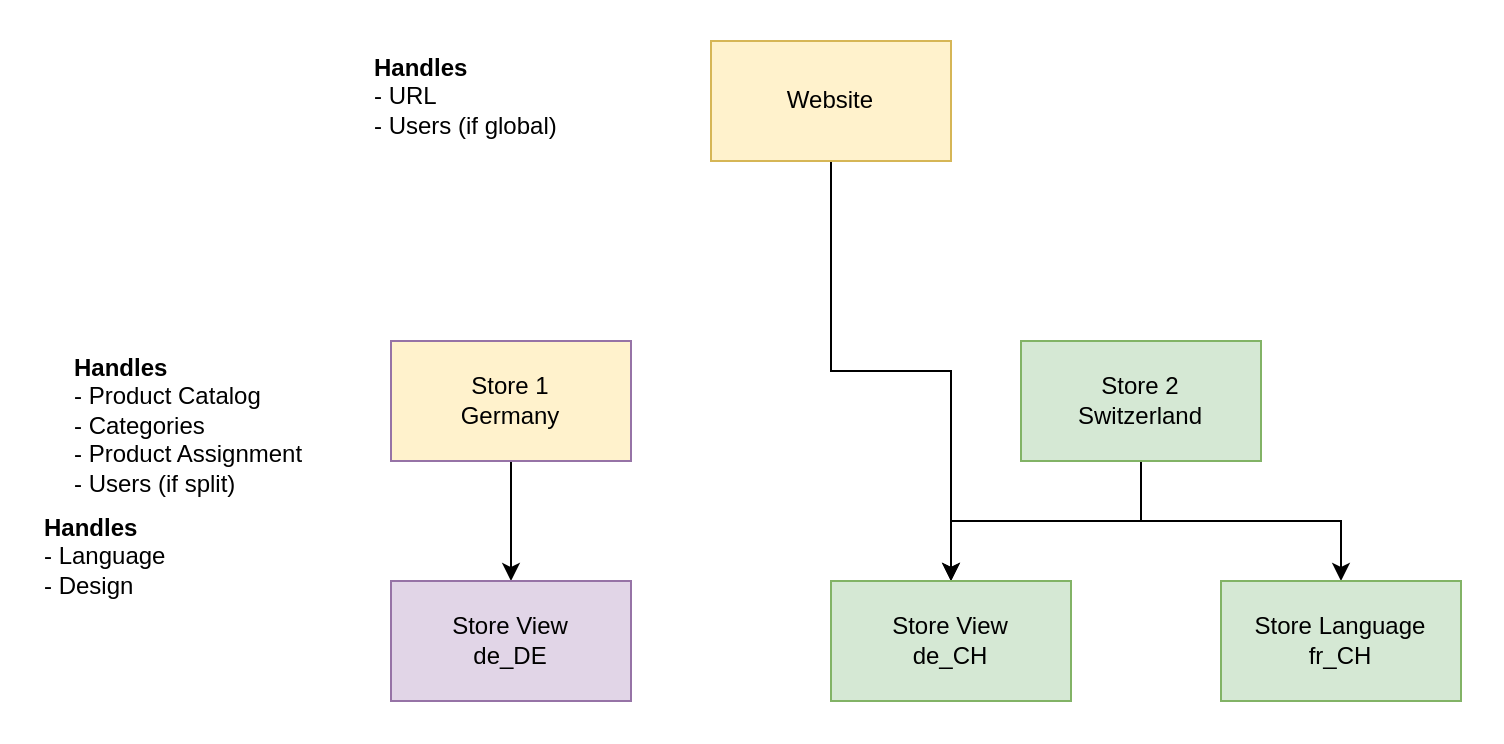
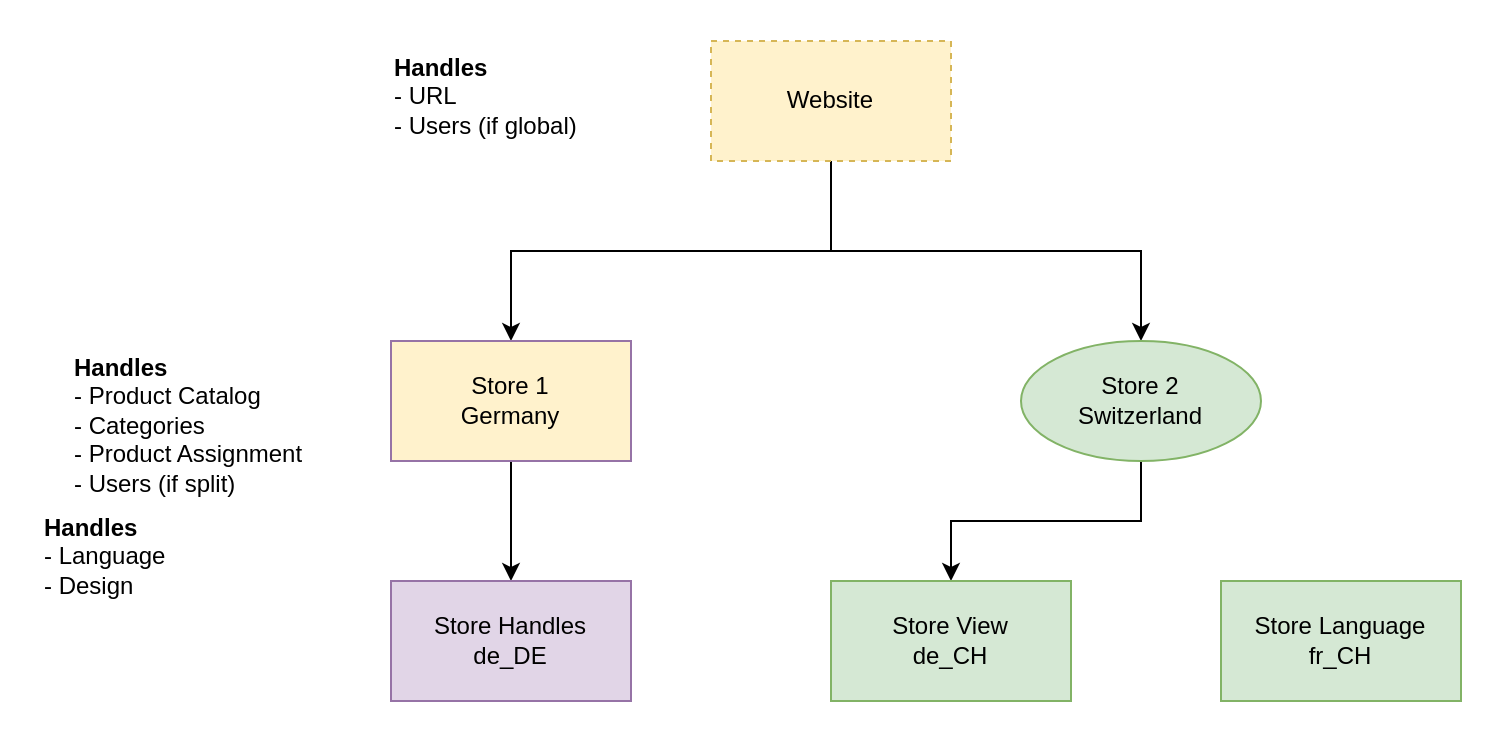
node "Website": style solid -> dashed
node "Handles - URL - Users (if global)": moved (531, 111) -> (551, 111)
edge "Website" -> "Store 2 Switzerland": added
edge "Website" -> "Store View de_CH": now "Website" -> "Store 1 Germany"
node "Store 2 Switzerland": shape rectangle -> ellipse
edge "Store 2 Switzerland" -> "Store Language fr_CH": removed
node "Store View de_DE": label "Store View de_DE" -> "Store Handles de_DE"
